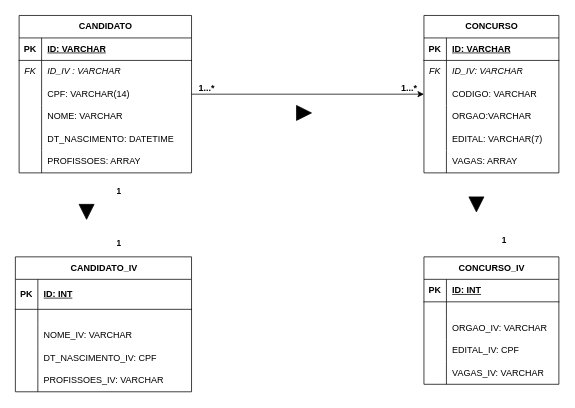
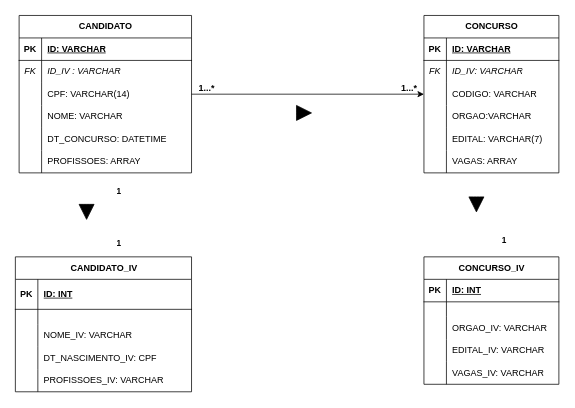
node "DT_NASCIMENTO: DATETIME": label "DT_NASCIMENTO: DATETIME" -> "DT_CONCURSO: DATETIME"
node "EDITAL_IV: CPF": label "EDITAL_IV: CPF" -> "EDITAL_IV: VARCHAR"
